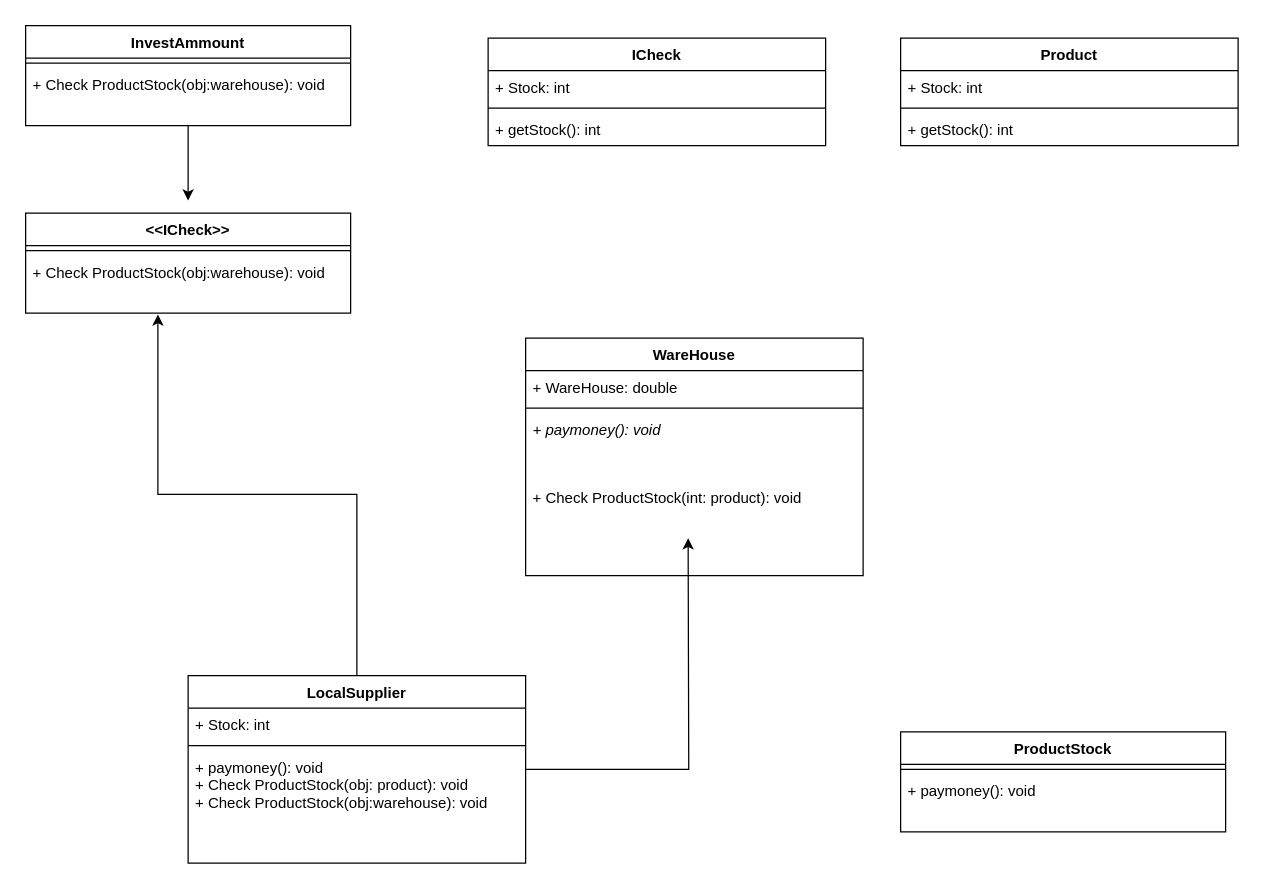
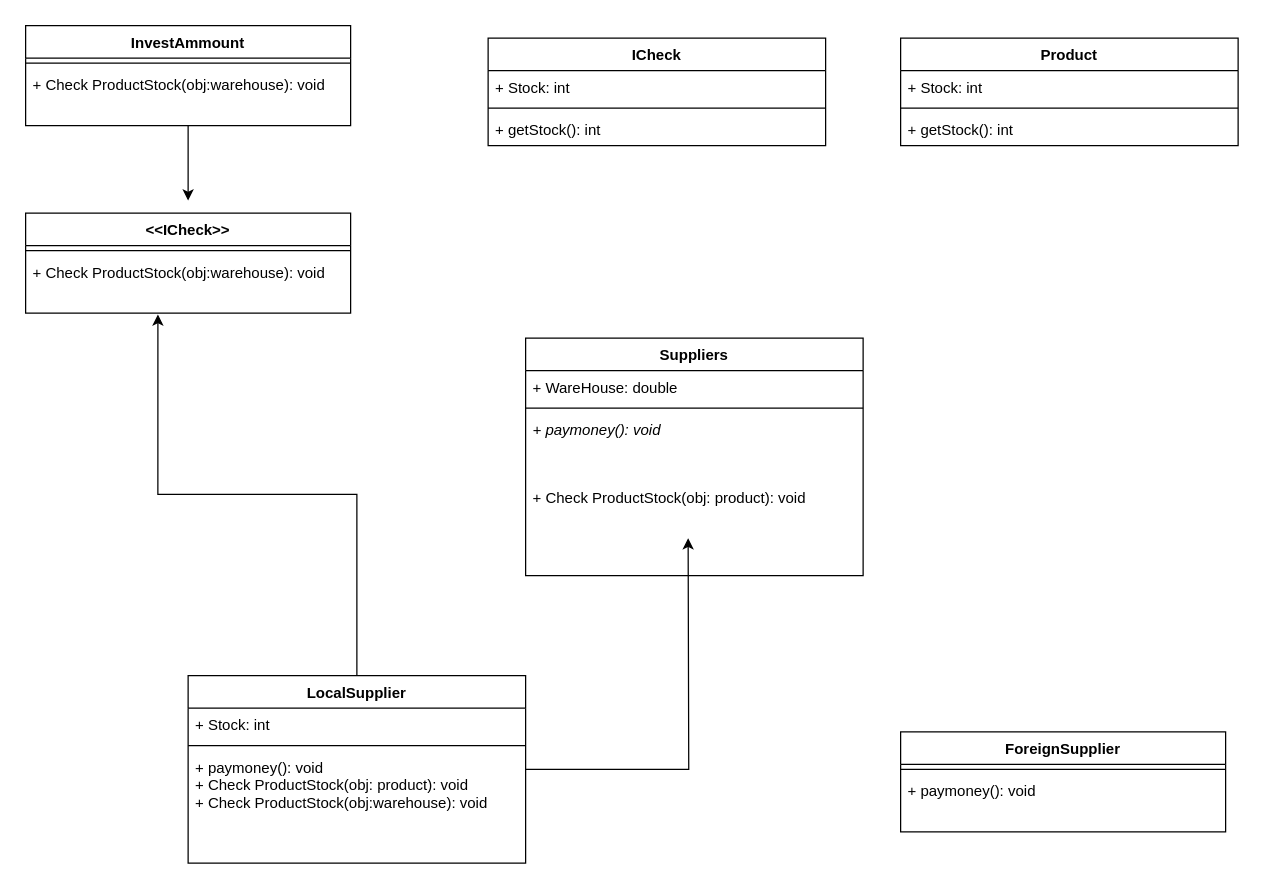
node "WareHouse": label "WareHouse" -> "Suppliers"
node "+ Check ProductStock(int: product): void": label "+ Check ProductStock(int: product): void" -> "+ Check ProductStock(obj: product): void"
node "ProductStock": label "ProductStock" -> "ForeignSupplier"
